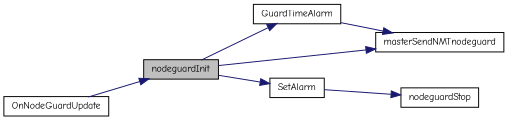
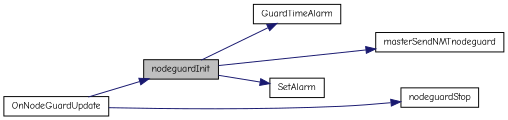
edge "GuardTimeAlarm" -> "masterSendNMTnodeguard": removed
edge "SetAlarm" -> "nodeguardStop": now "OnNodeGuardUpdate" -> "nodeguardStop"
